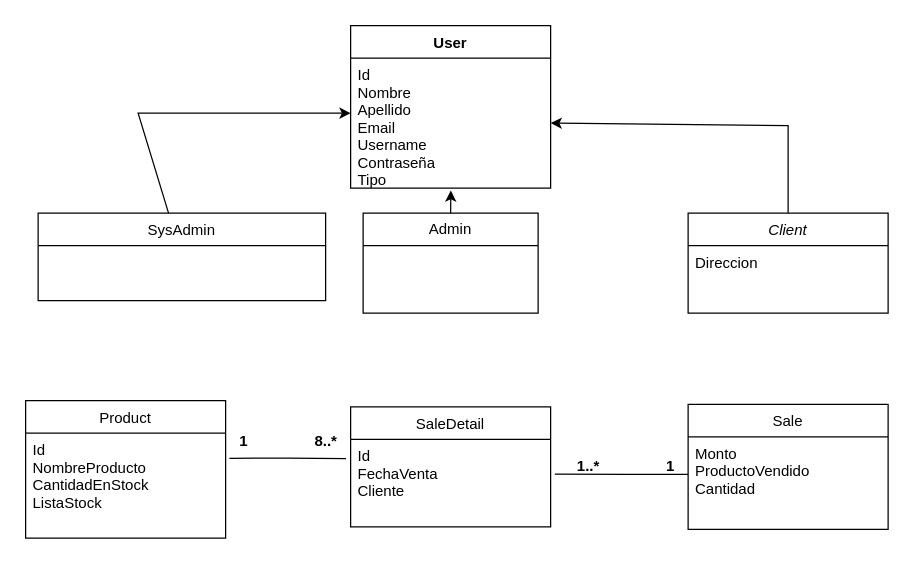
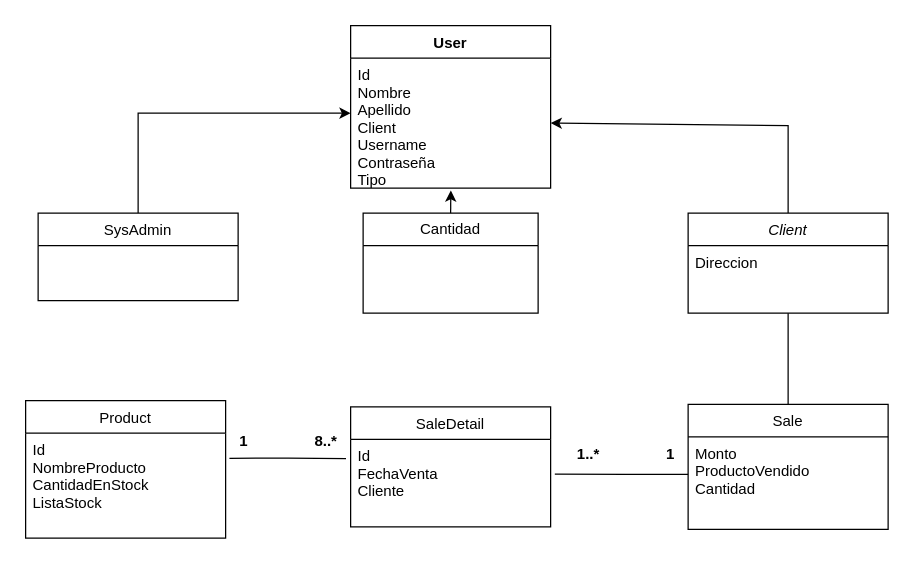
node "Id Nombre Apellido Email Username Contraseña Tipo": label "Id Nombre Apellido Email Username Contraseña Tipo" -> "Id Nombre Apellido Client Username Contraseña Tipo"
node "Admin": label "Admin" -> "Cantidad"
node "SysAdmin": size 288x88 -> 200x88
edge "Client" -- "Sale": added
node "1..* 1": moved (626, 467) -> (626, 454)
